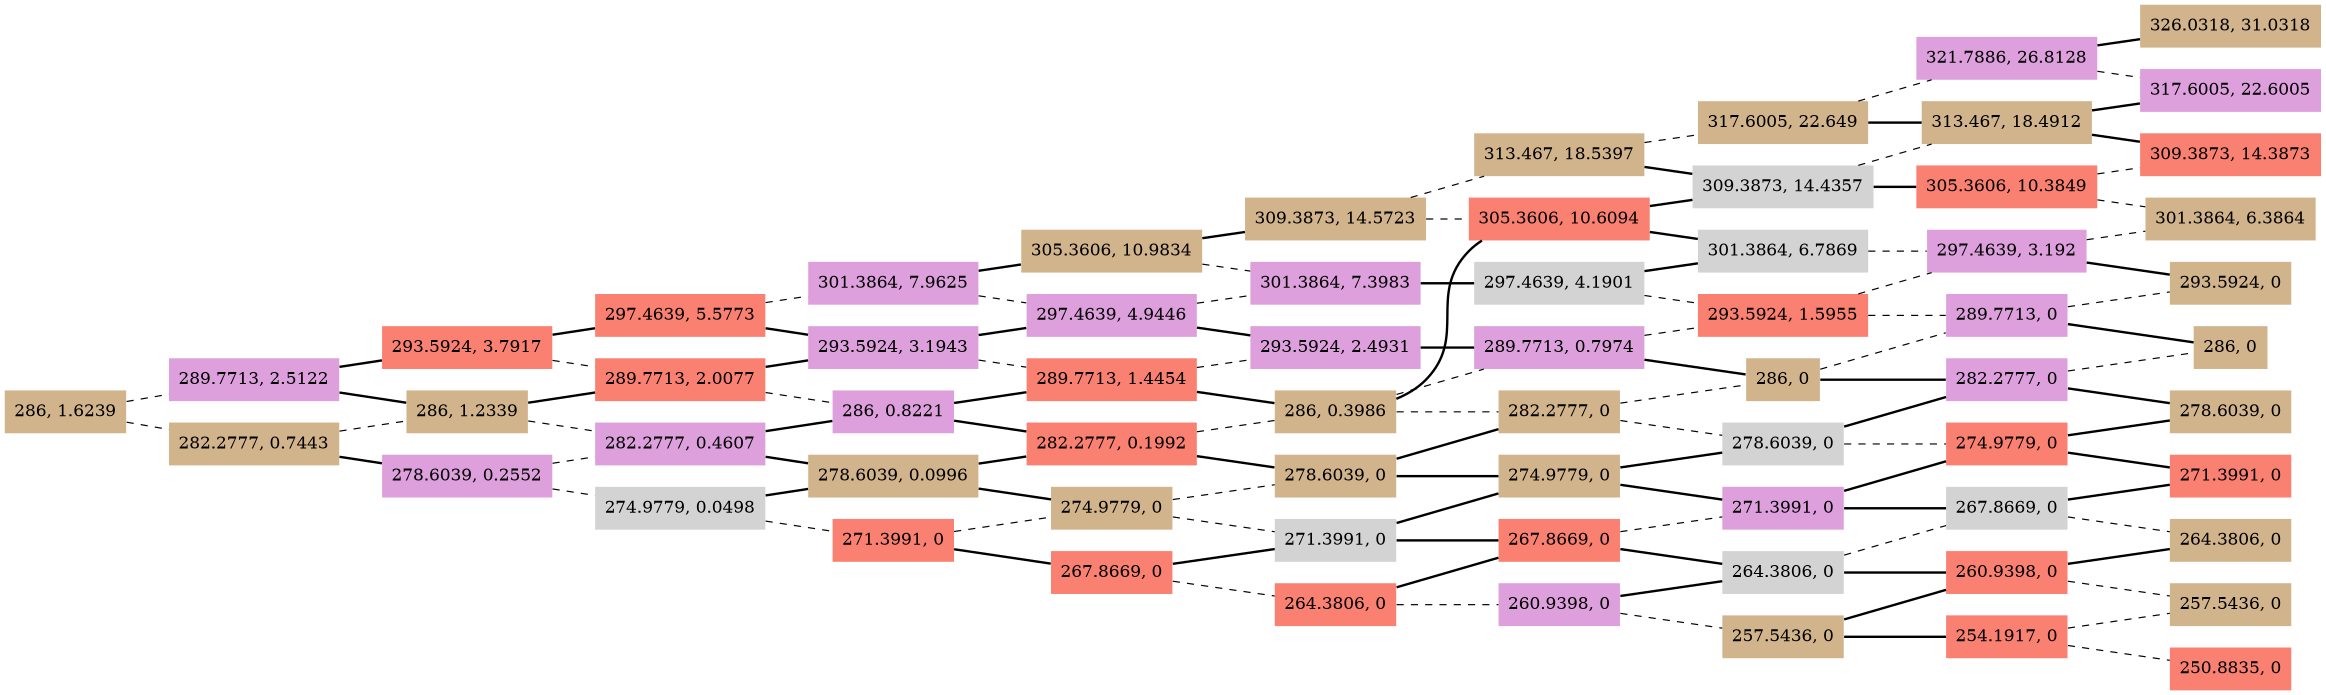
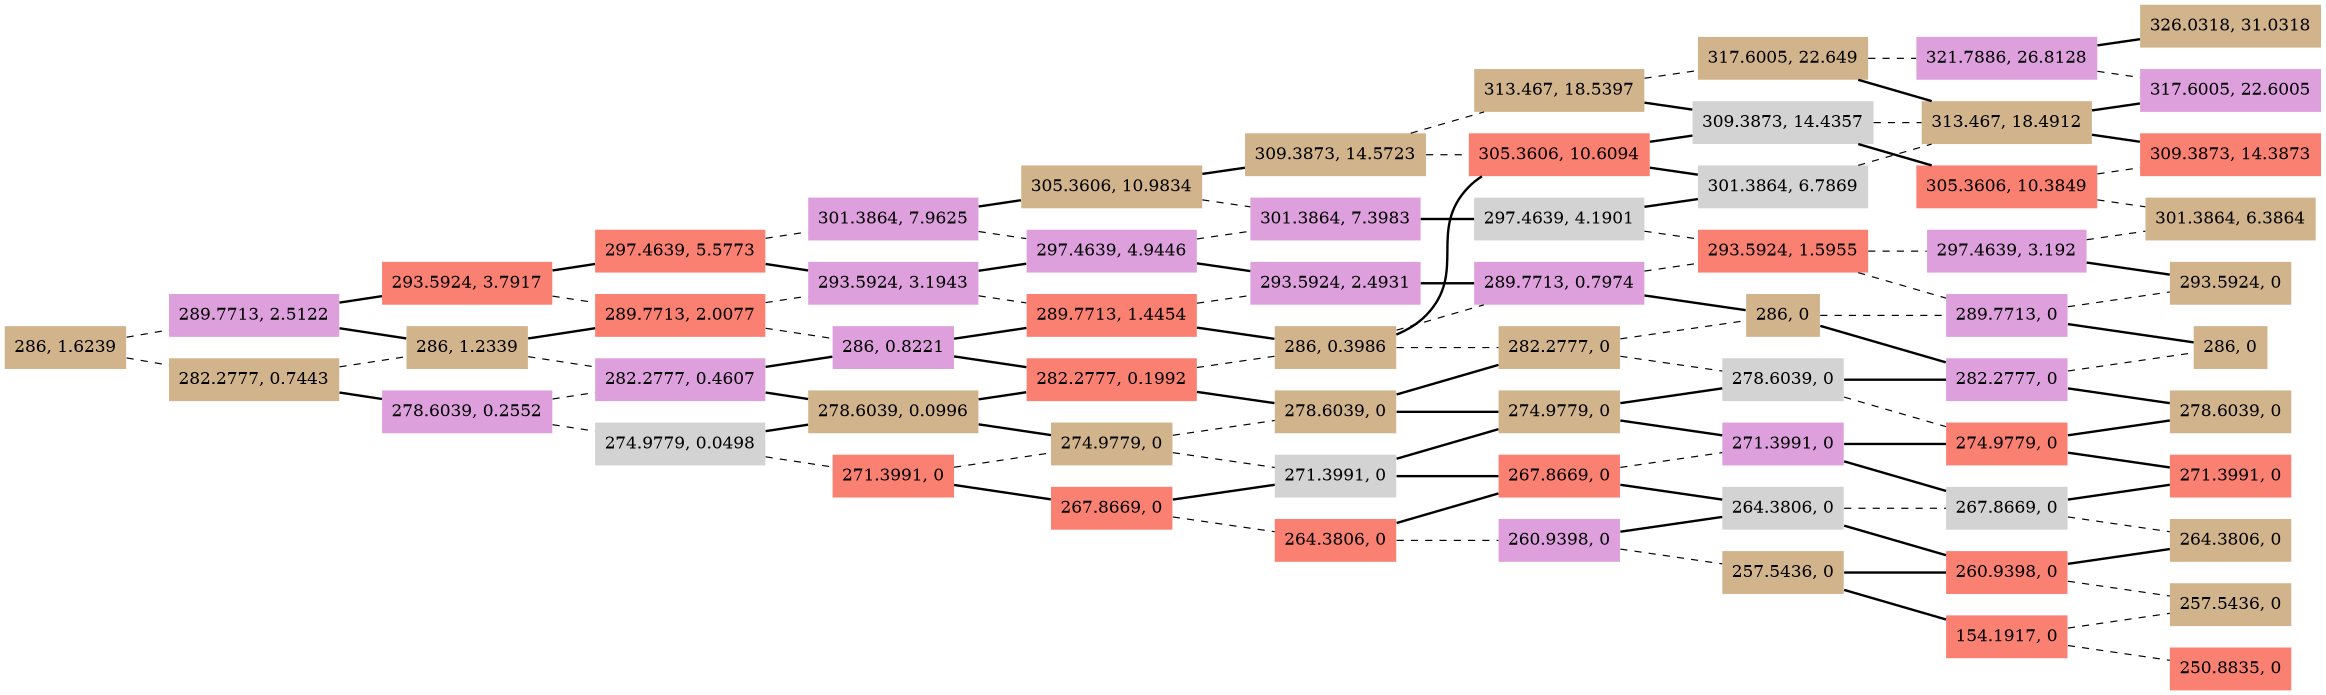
edge "301.3864, 6.7869" -- "297.4639, 3.192": now "301.3864, 6.7869" -- "313.467, 18.4912"
edge "293.5924, 3.1943" -- "289.7713, 2.0077": style bold -> dashed
node "254.1917, 0": label "254.1917, 0" -> "154.1917, 0"
